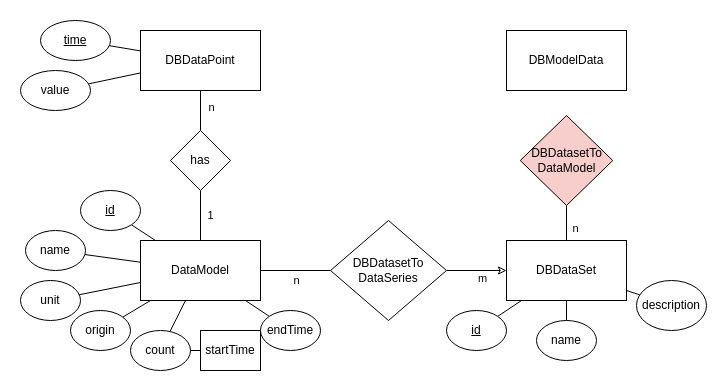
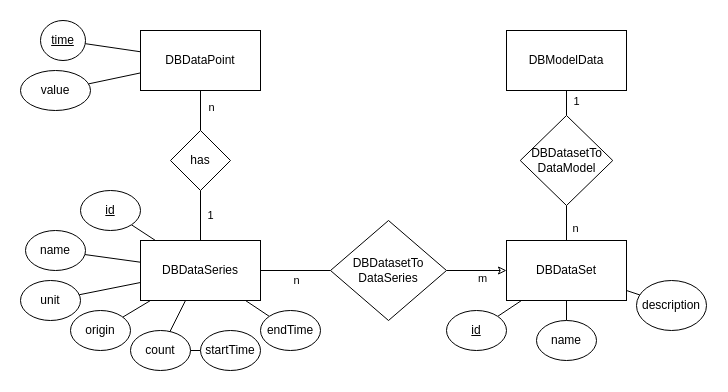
node "time": size 70x40 -> 45x40
edge "DBModelData" -- "DBDatasetTo DataModel": added, label "1"
node "DBDatasetTo DataModel": fillcolor #f8cecc -> #ffffff
node "DataModel": label "DataModel" -> "DBDataSeries"
node "startTime": shape rectangle -> ellipse
